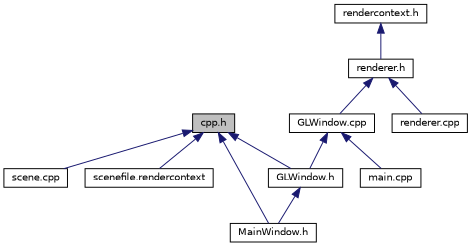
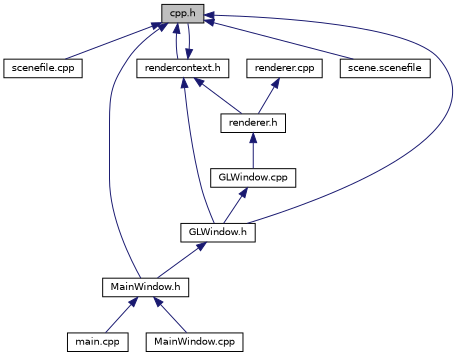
edge "cpp.h" -> "rendercontext.h": added
edge "rendercontext.h" -> "cpp.h": added
edge "renderer.cpp" -> "renderer.h": reversed
edge "main.cpp" -> "GLWindow.cpp": now "main.cpp" -> "MainWindow.h"
edge "GLWindow.h" -> "rendercontext.h": added
node "scene.cpp": label "scene.cpp" -> "scene.scenefile"
node "scenefile.rendercontext": label "scenefile.rendercontext" -> "scenefile.cpp"
node "MainWindow.cpp": added
